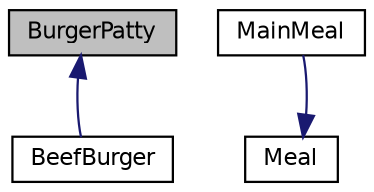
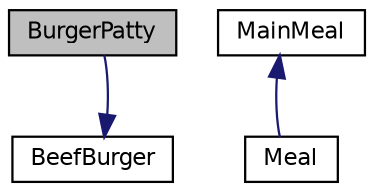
edge "MainMeal" -> "Meal": reversed
edge "BeefBurger" -> "BurgerPatty": reversed
